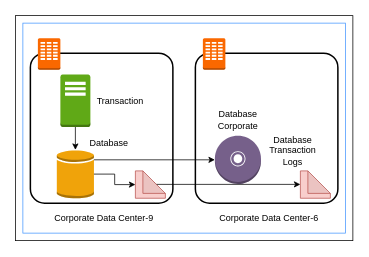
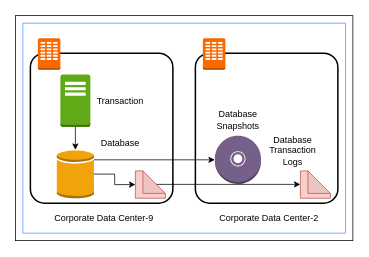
node "Database Corporate": label "Database Corporate" -> "Database Snapshots"
node "Database": moved (109, 143) -> (120, 143)
node "Corporate Data Center-6": label "Corporate Data Center-6" -> "Corporate Data Center-2"
